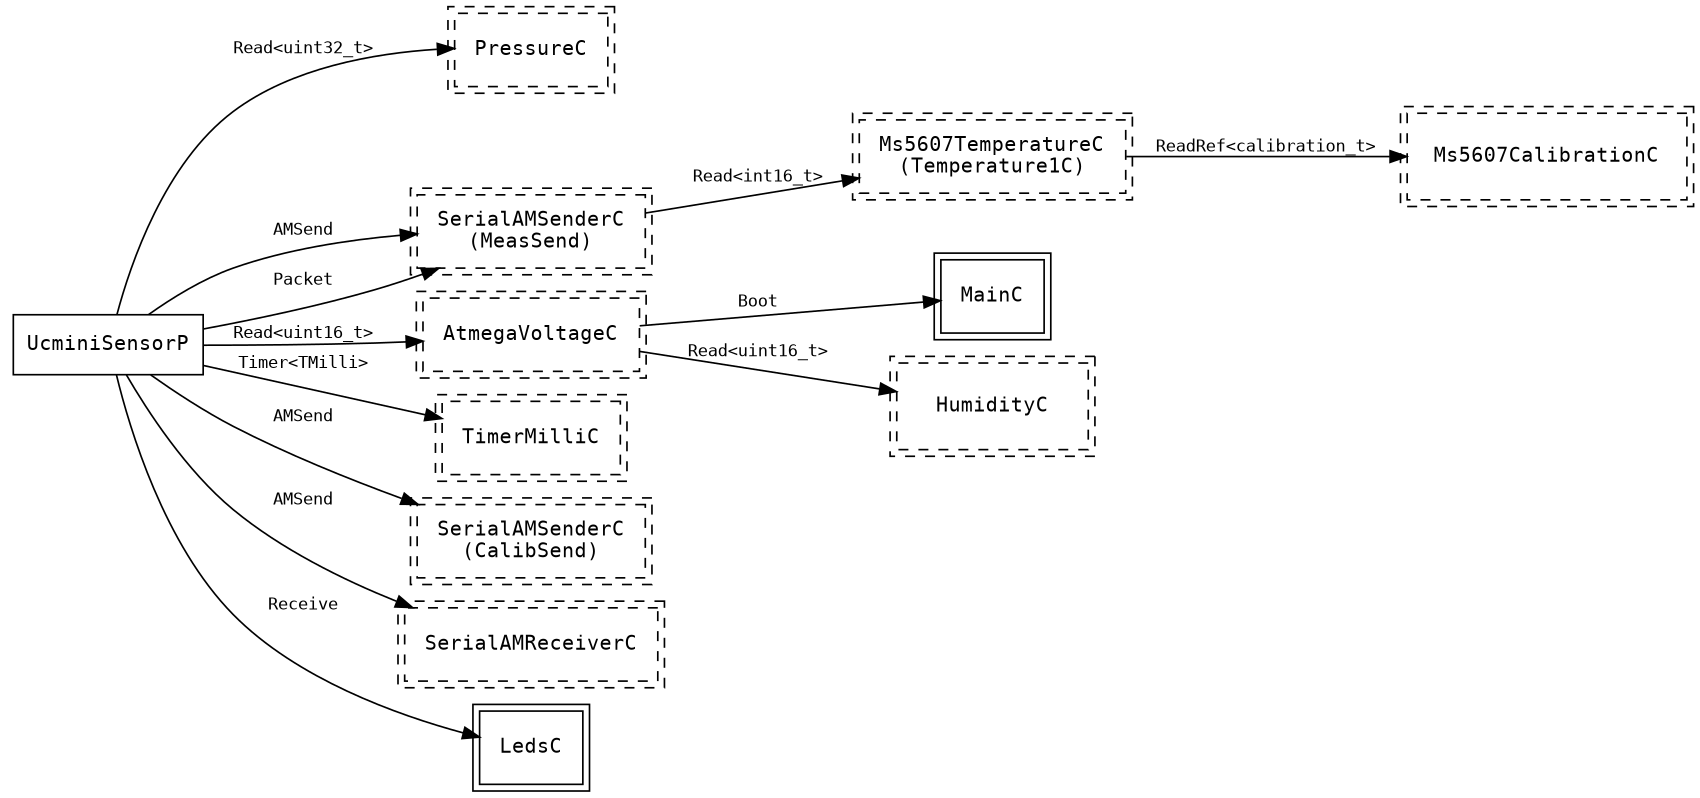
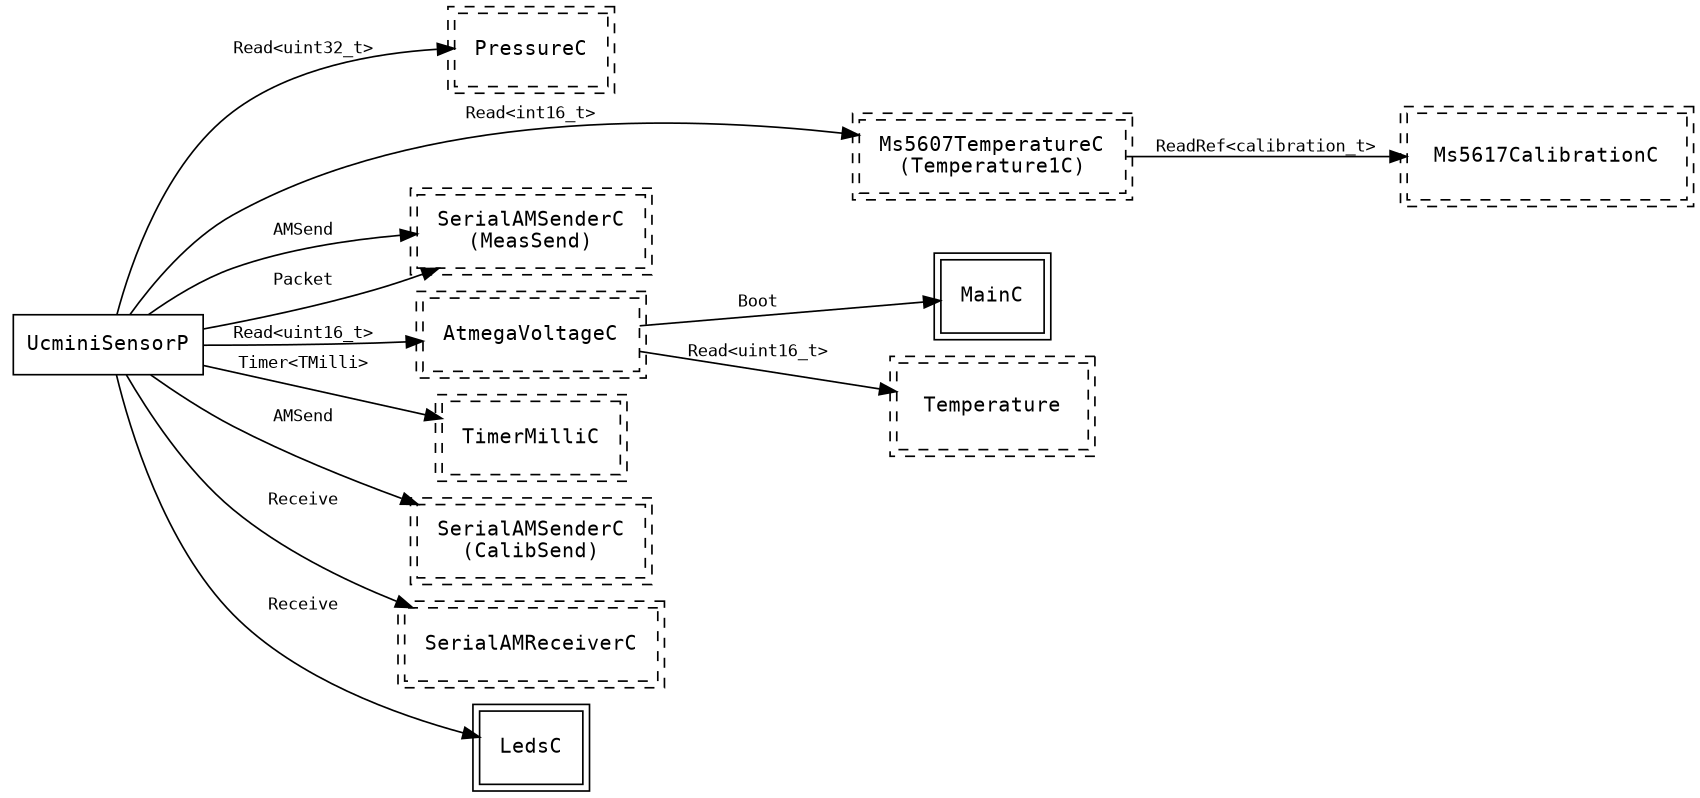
node "Ms5607CalibrationC": label "Ms5607CalibrationC" -> "Ms5617CalibrationC"
edge "SerialAMSenderC (MeasSend)" -> "Ms5607TemperatureC (Temperature1C)": now "UcminiSensorP" -> "Ms5607TemperatureC (Temperature1C)"
node "HumidityC": label "HumidityC" -> "Temperature"
edge "UcminiSensorP" -> "SerialAMReceiverC": label "AMSend" -> "Receive"
